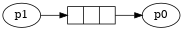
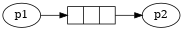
node "p0": label "p0" -> "p2"
